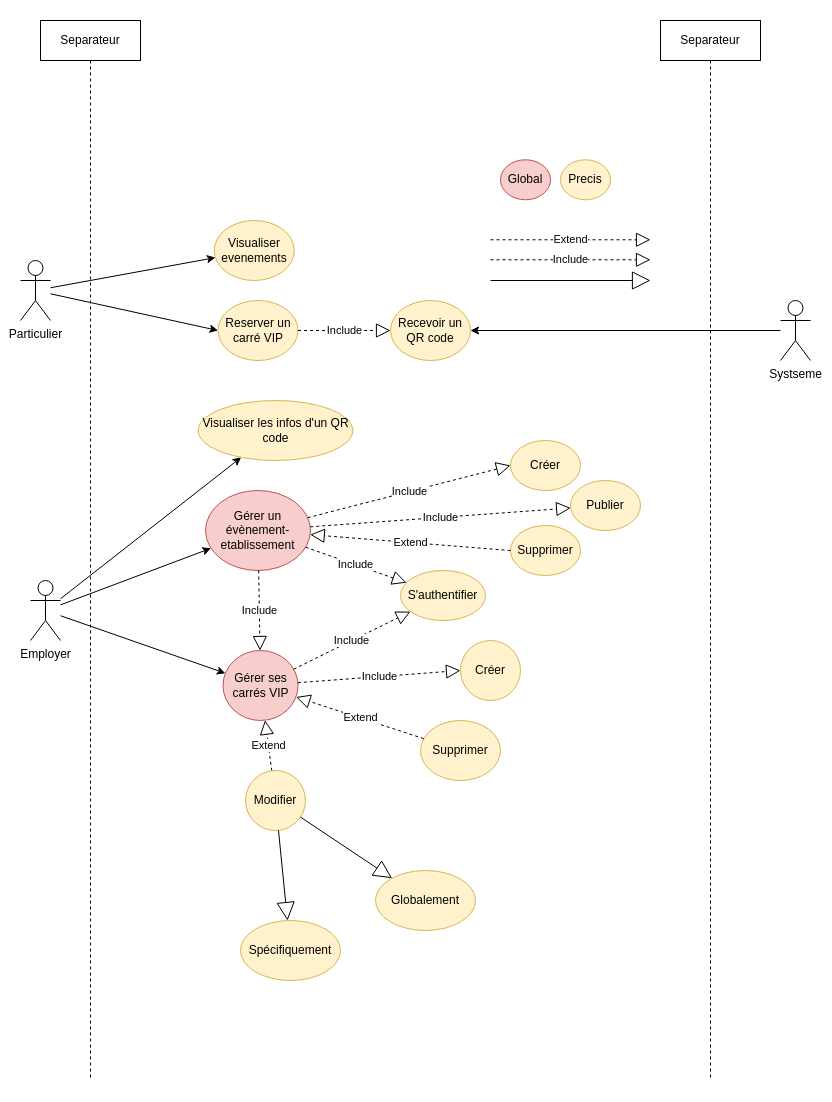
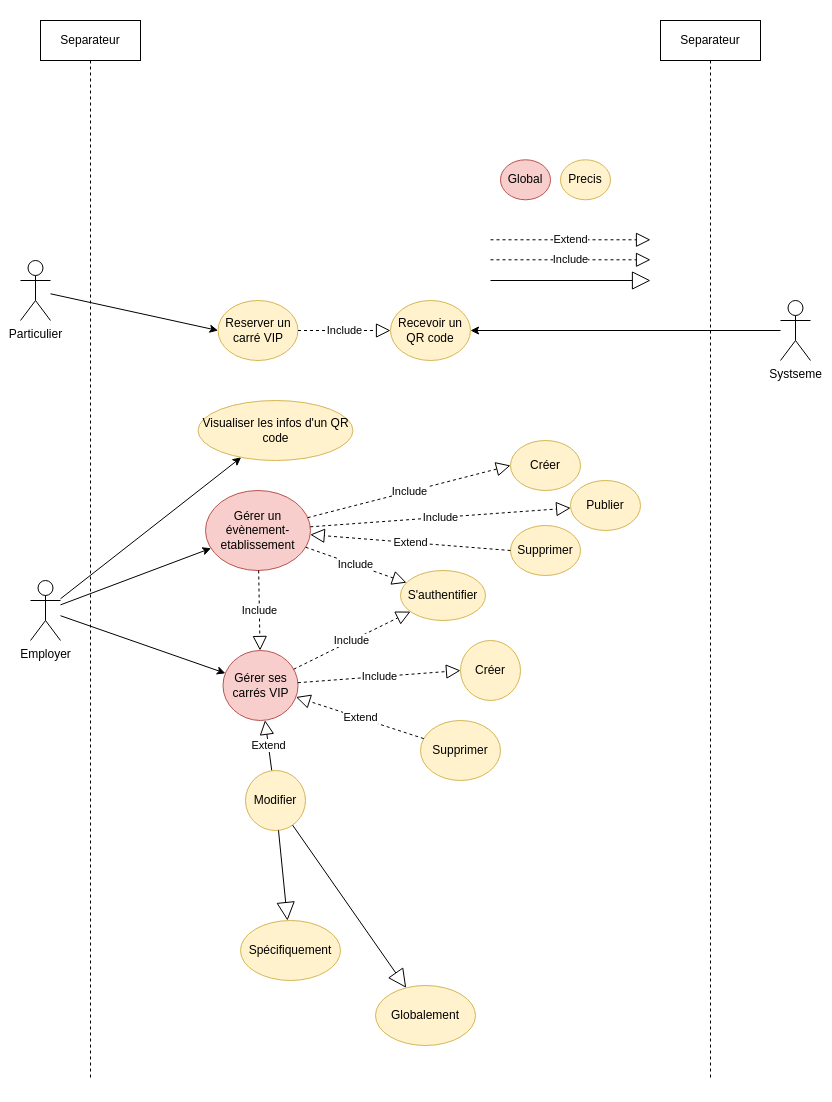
node "Visualiser evenements": removed
edge "Particulier" -> "Visualiser evenements": removed
edge "Modifier" -> "Gérer ses carrés VIP": style dashed -> solid
node "Globalement": moved (426, 901) -> (426, 1016)
